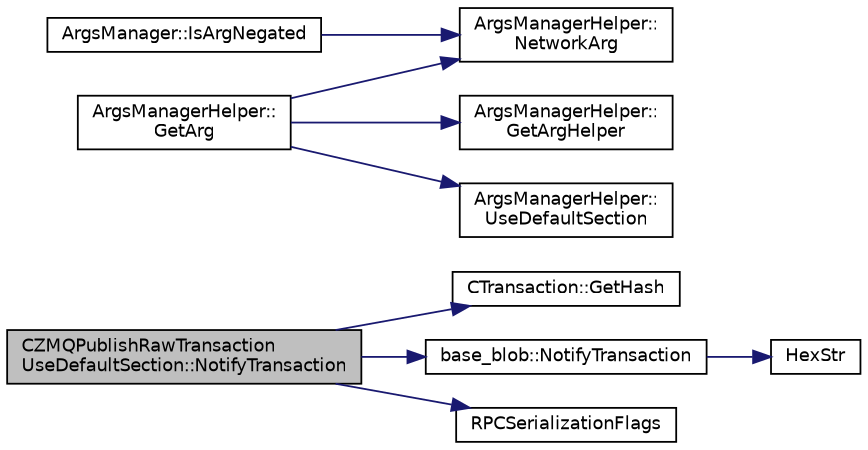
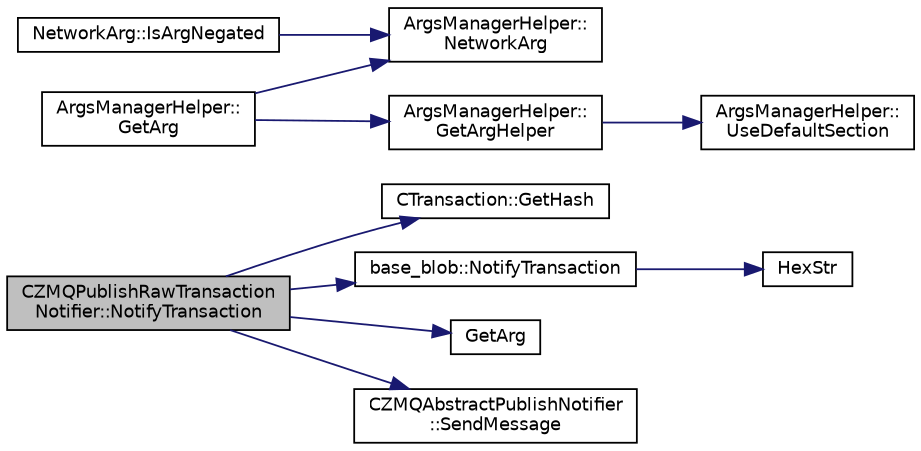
node "ArgsManager::IsArgNegated": label "ArgsManager::IsArgNegated" -> "NetworkArg::IsArgNegated"
edge "ArgsManagerHelper:: GetArg" -> "ArgsManagerHelper:: UseDefaultSection": now "ArgsManagerHelper:: GetArgHelper" -> "ArgsManagerHelper:: UseDefaultSection"
node "CZMQPublishRawTransaction UseDefaultSection::NotifyTransaction": label "CZMQPublishRawTransaction UseDefaultSection::NotifyTransaction" -> "CZMQPublishRawTransaction Notifier::NotifyTransaction"
node "CZMQAbstractPublishNotifier ::SendMessage": added
node "RPCSerializationFlags": label "RPCSerializationFlags" -> "GetArg"
